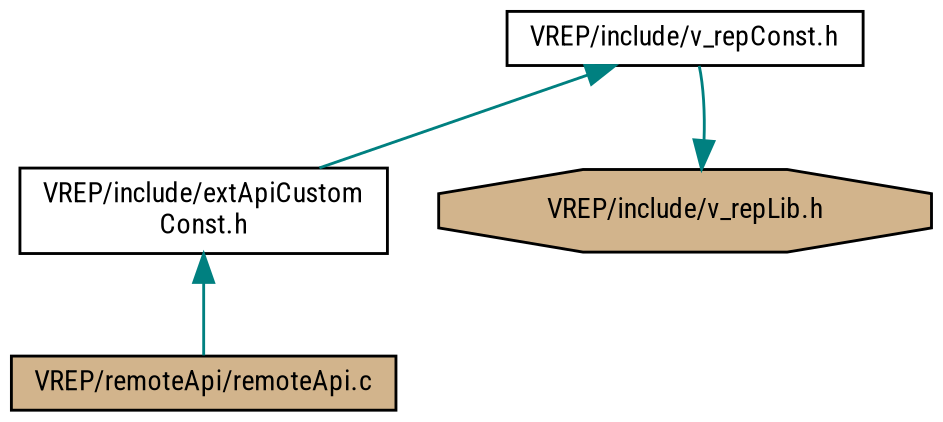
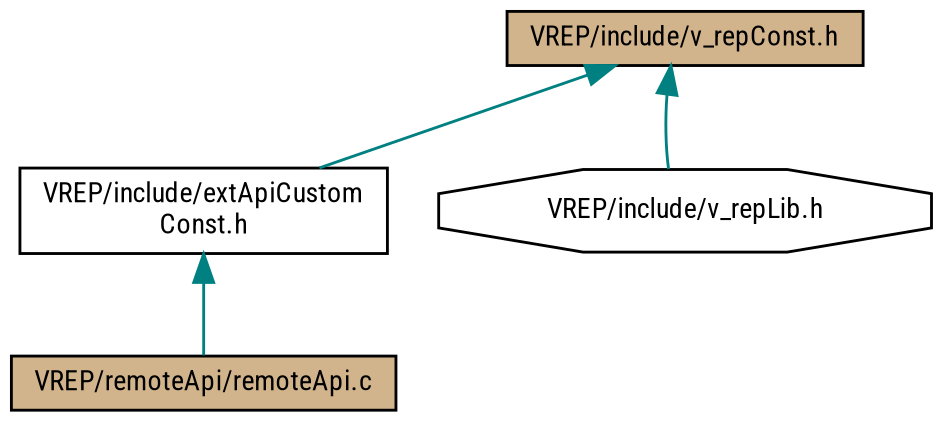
node "VREP/include/v_repConst.h": fillcolor white -> tan
edge "VREP/include/v_repConst.h" -> "VREP/include/v_repLib.h": reversed
node "VREP/include/v_repLib.h": fillcolor tan -> white
